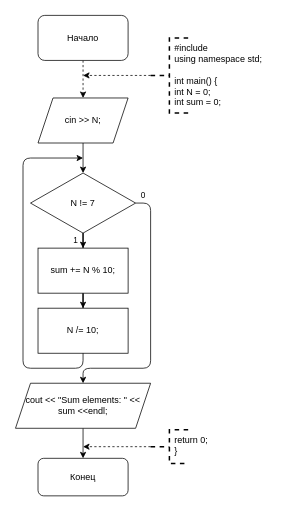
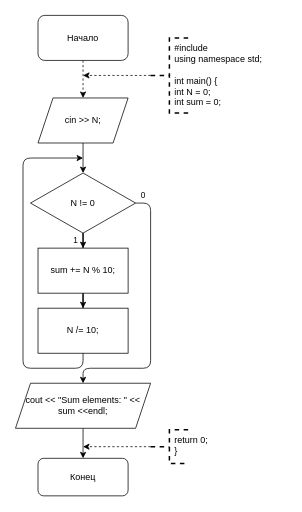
node "N != 7": label "N != 7" -> "N != 0"
